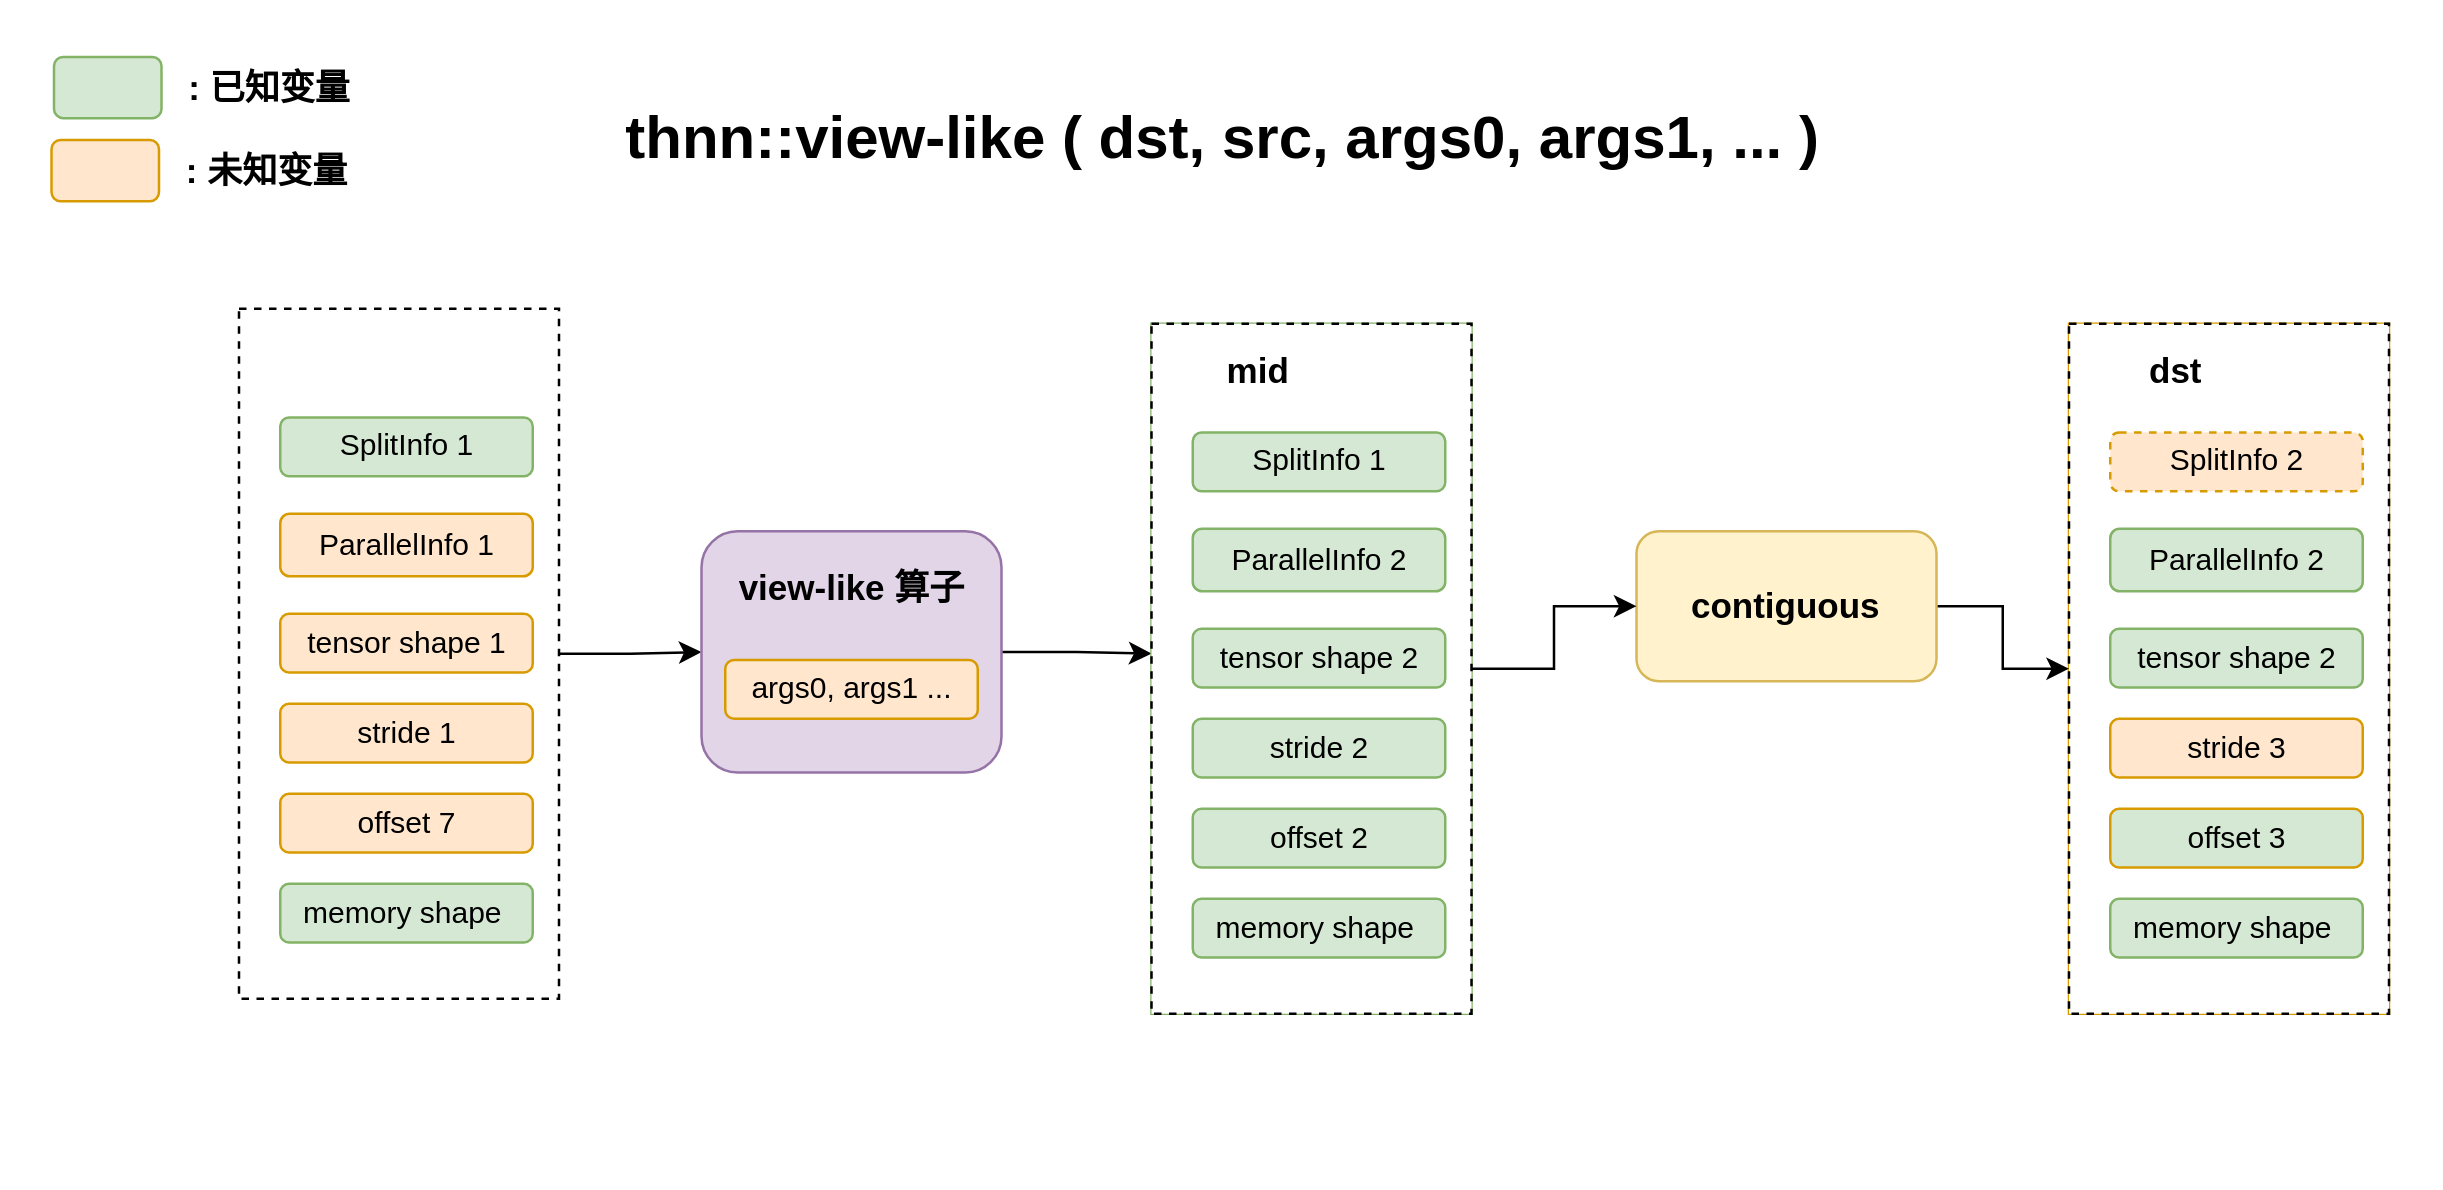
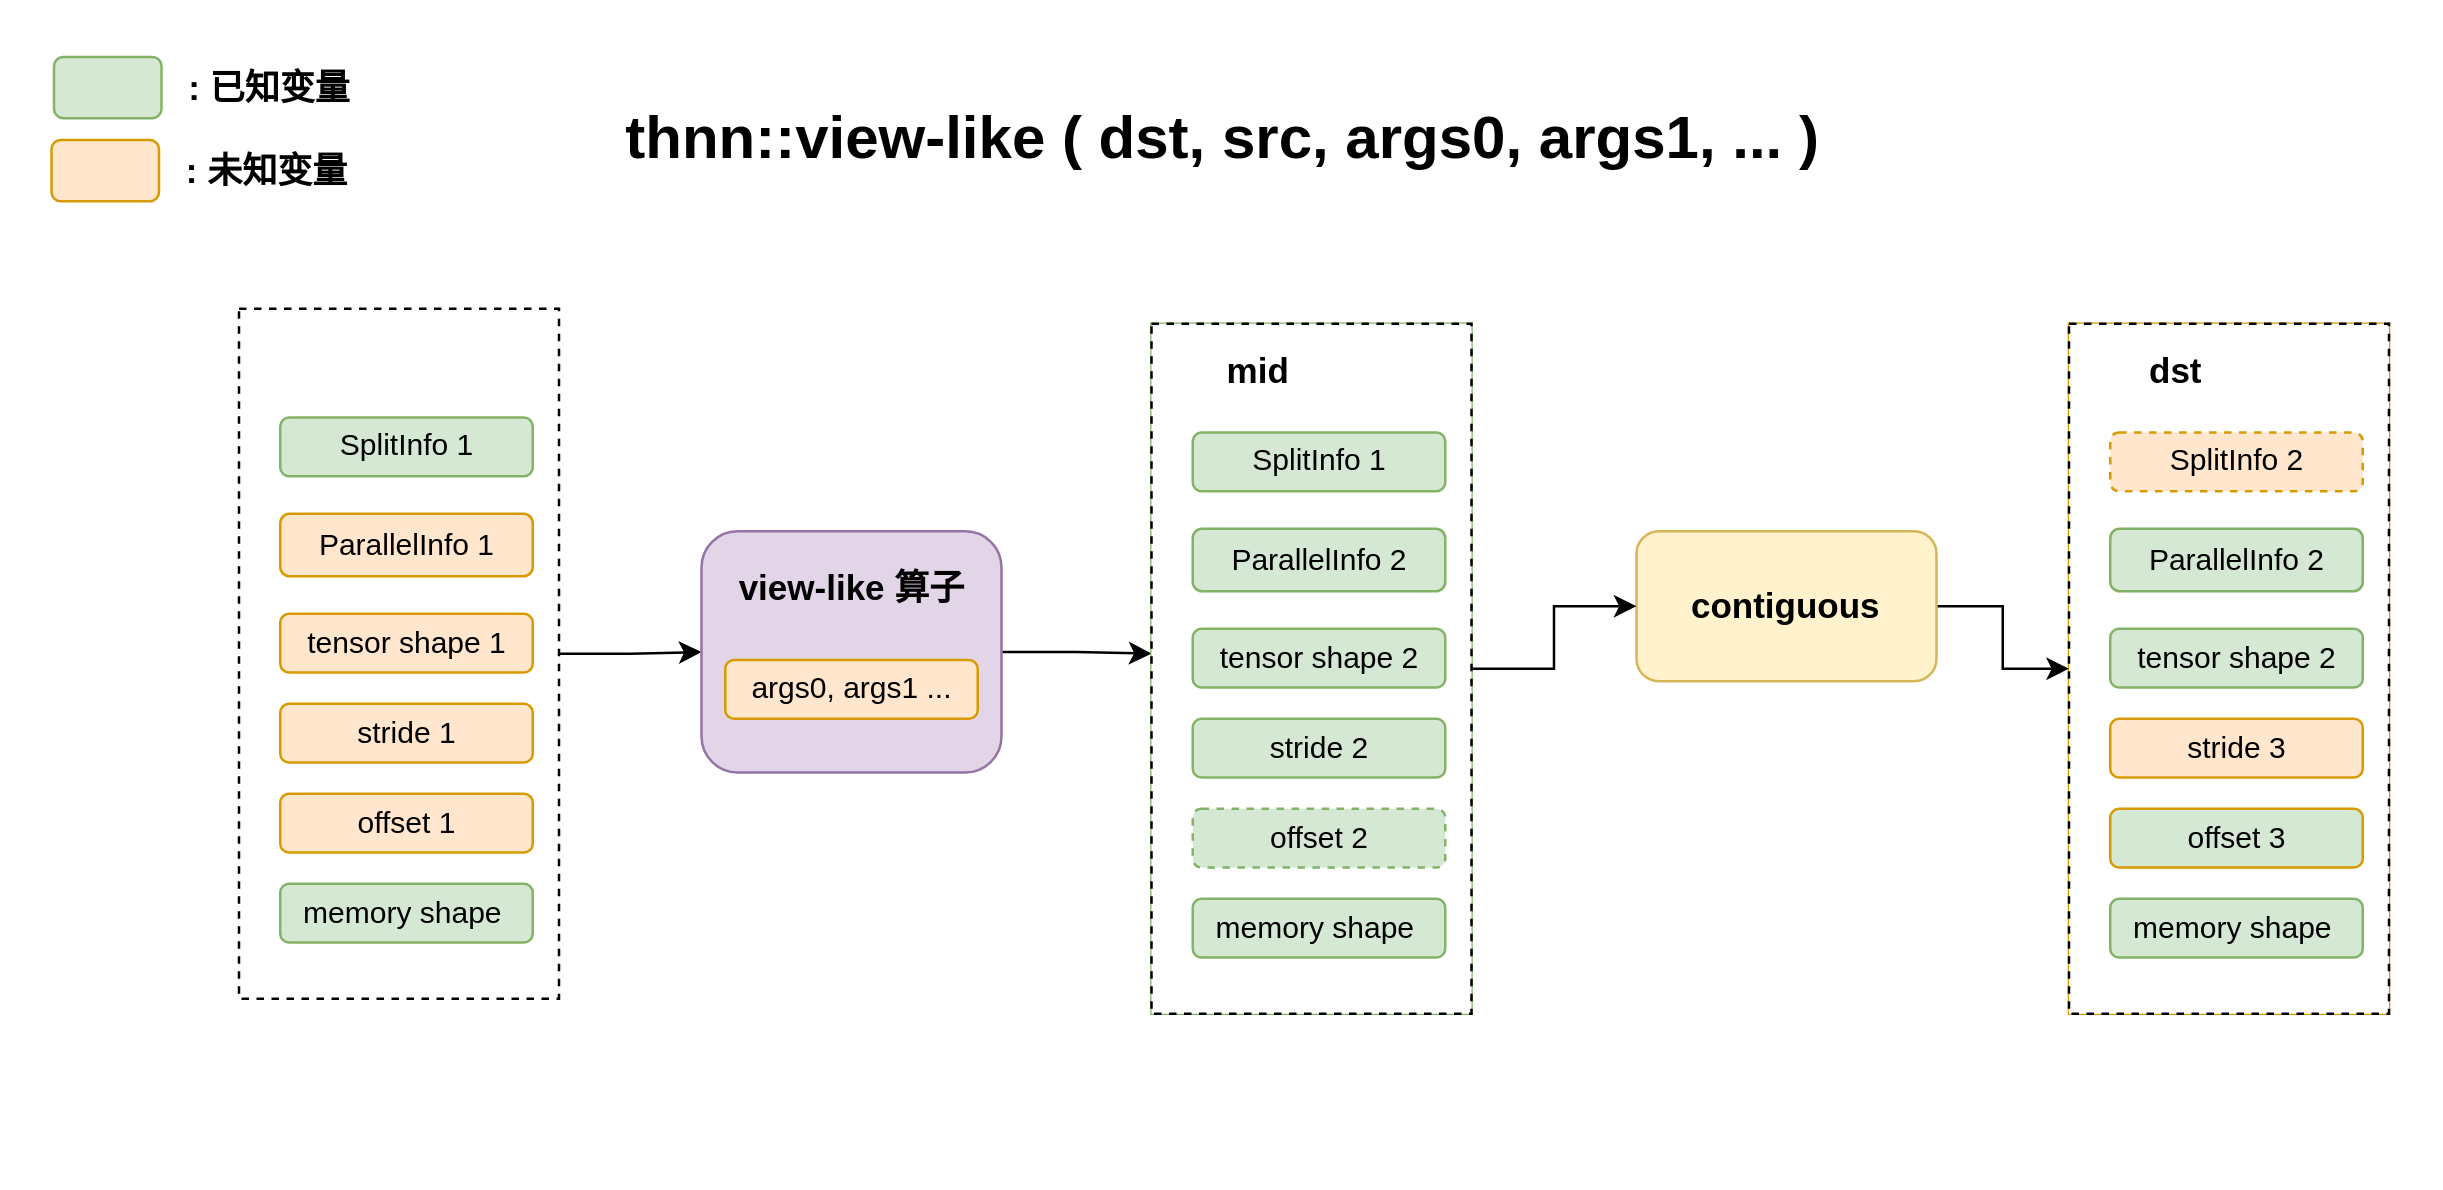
node "offset 7": label "offset 7" -> "offset 1"
node "offset 2": style solid -> dashed
